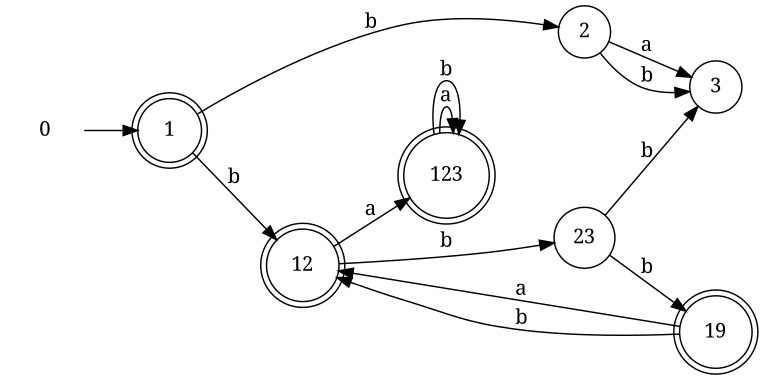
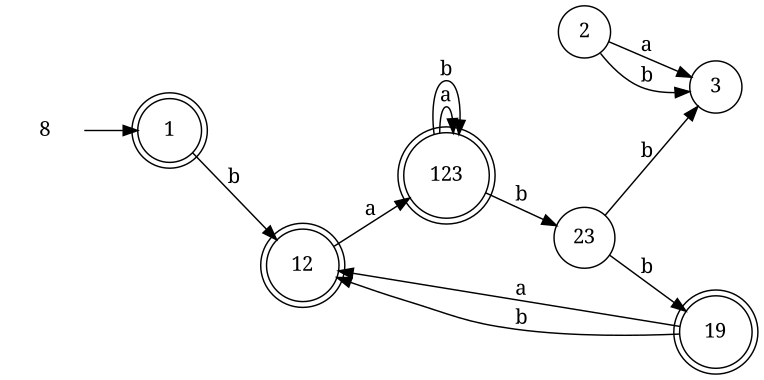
edge "1" -> "2": removed, label "b"
node "0": label "0" -> "8"
edge "12" -> "23": now "123" -> "23"
